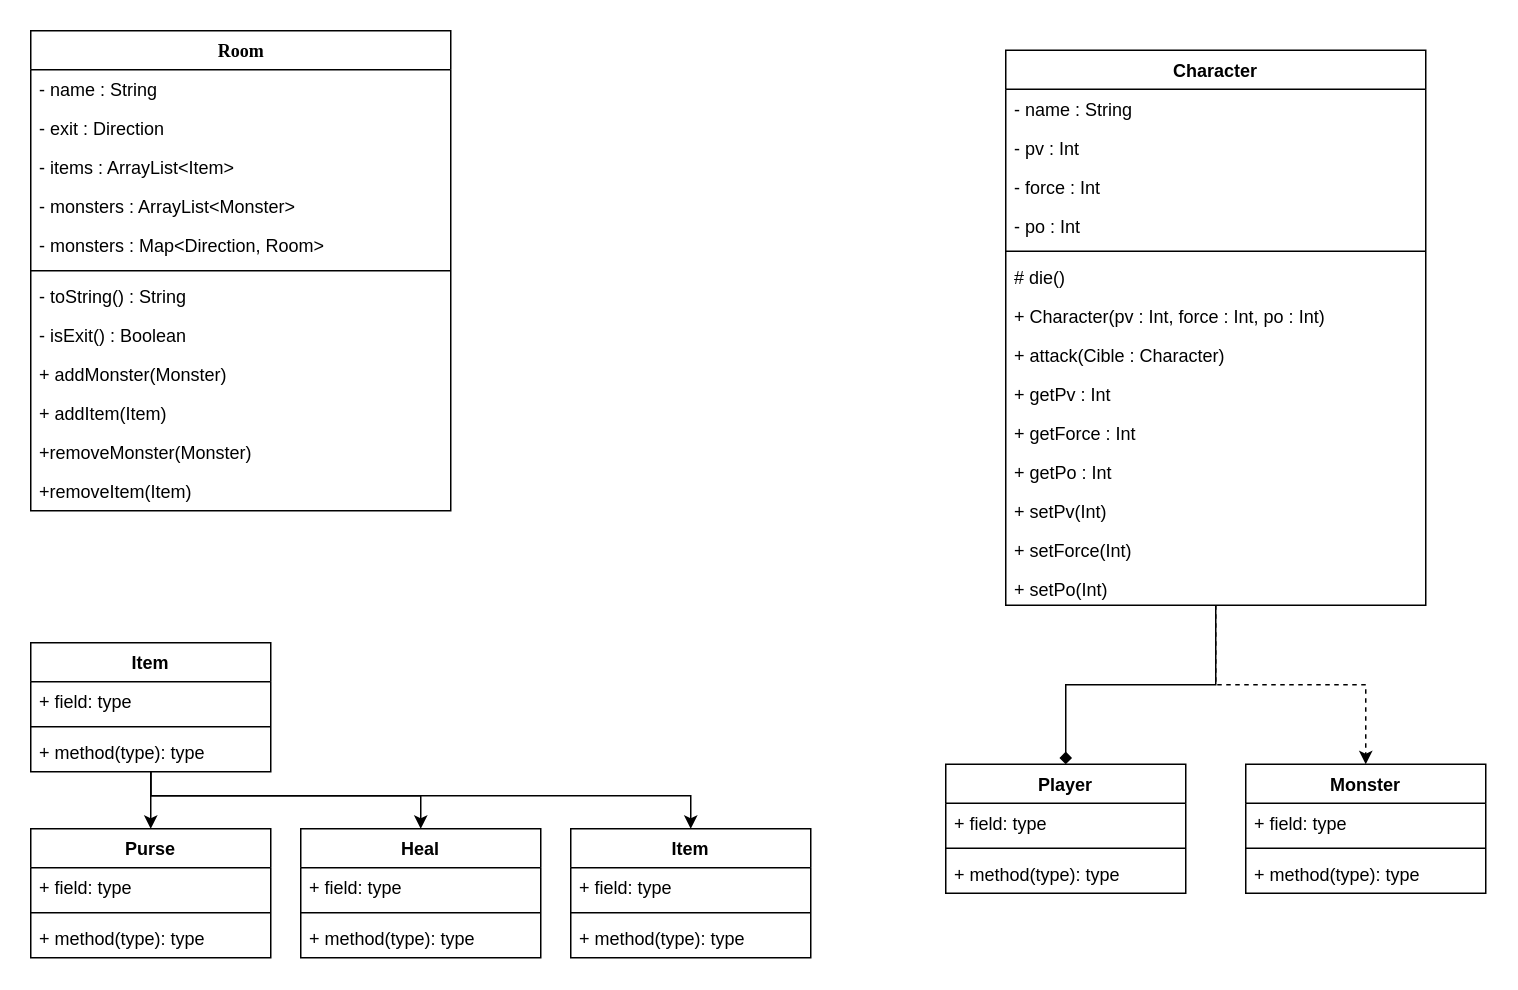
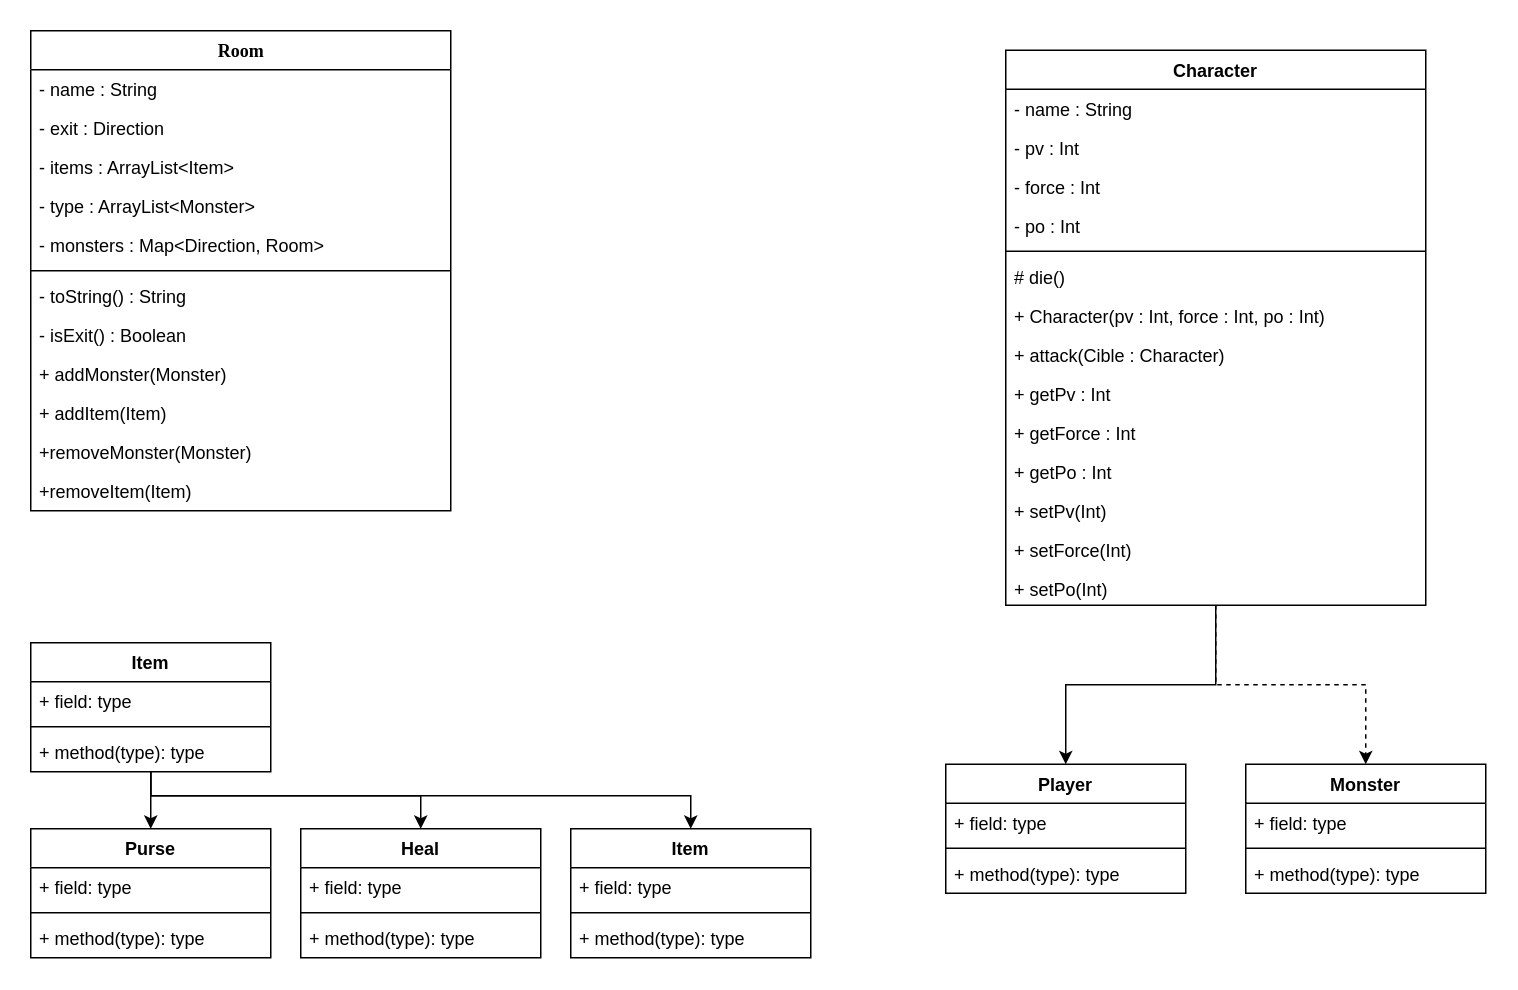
node "- monsters : ArrayList<Monster>": label "- monsters : ArrayList<Monster>" -> "- type : ArrayList<Monster>"
edge "Character" -> "Player": arrowhead diamond -> classic
